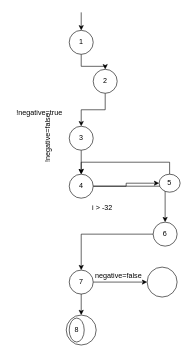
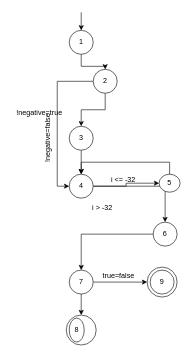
node "i <= -32": added
edge "2" -> "4": added
node "negative=false": label "negative=false" -> "true=false"
node "9": added
